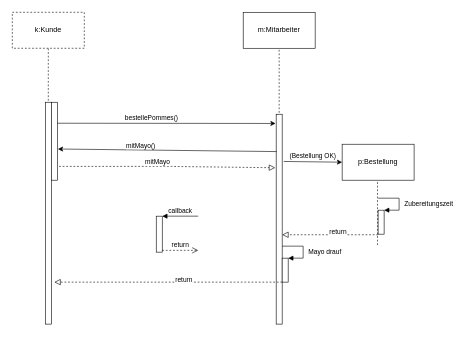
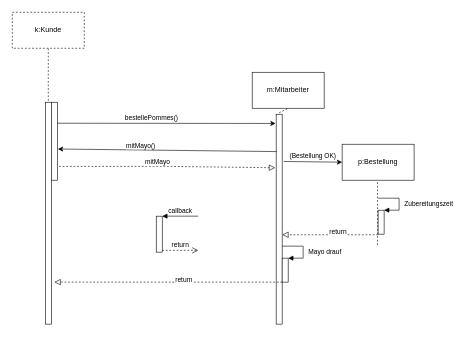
node "m:Mitarbeiter": moved (279, 30) -> (288, 90)
